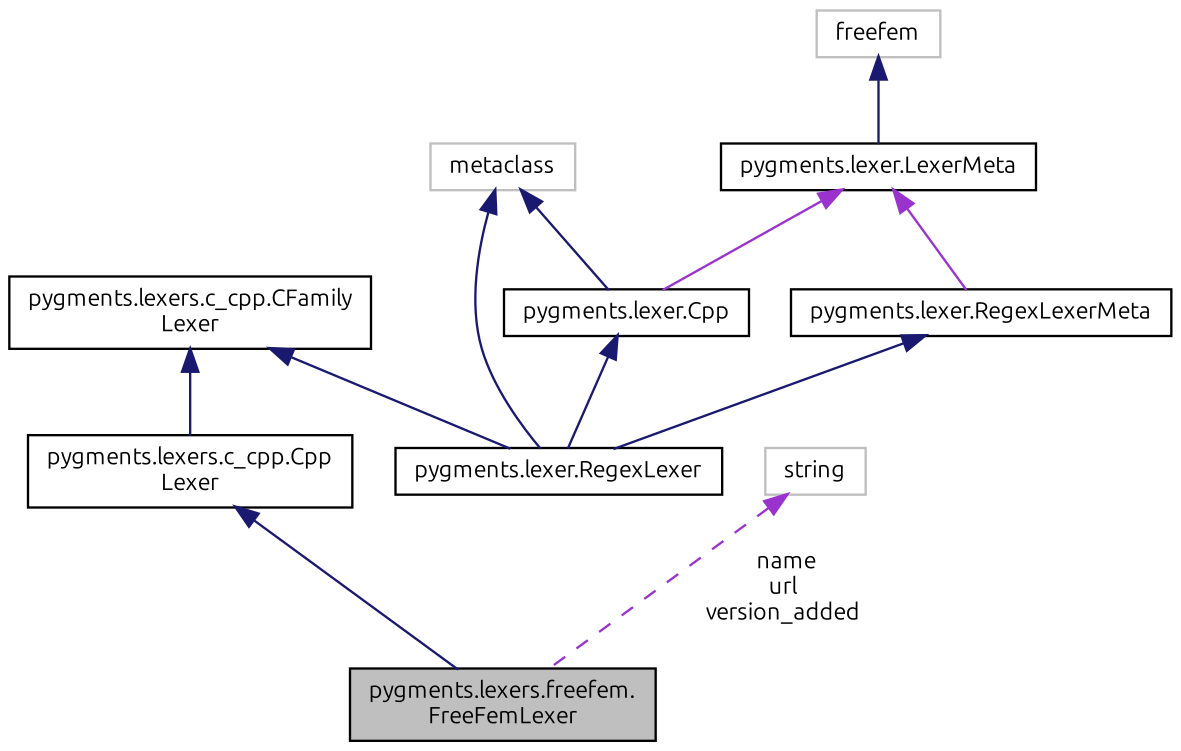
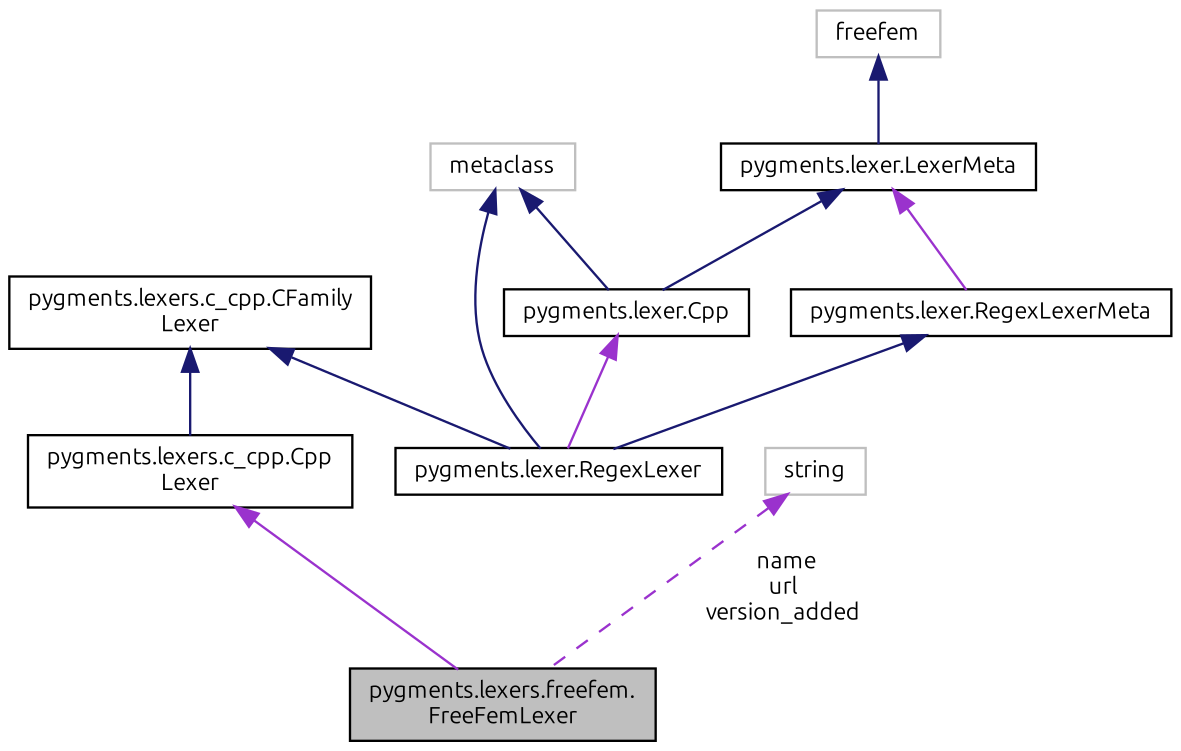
edge "pygments.lexer.Cpp" -> "pygments.lexer.LexerMeta": color darkorchid3 -> midnightblue
edge "pygments.lexer.RegexLexer" -> "pygments.lexer.Cpp": color midnightblue -> darkorchid3
edge "pygments.lexers.freefem. FreeFemLexer" -> "pygments.lexers.c_cpp.Cpp Lexer": color midnightblue -> darkorchid3
